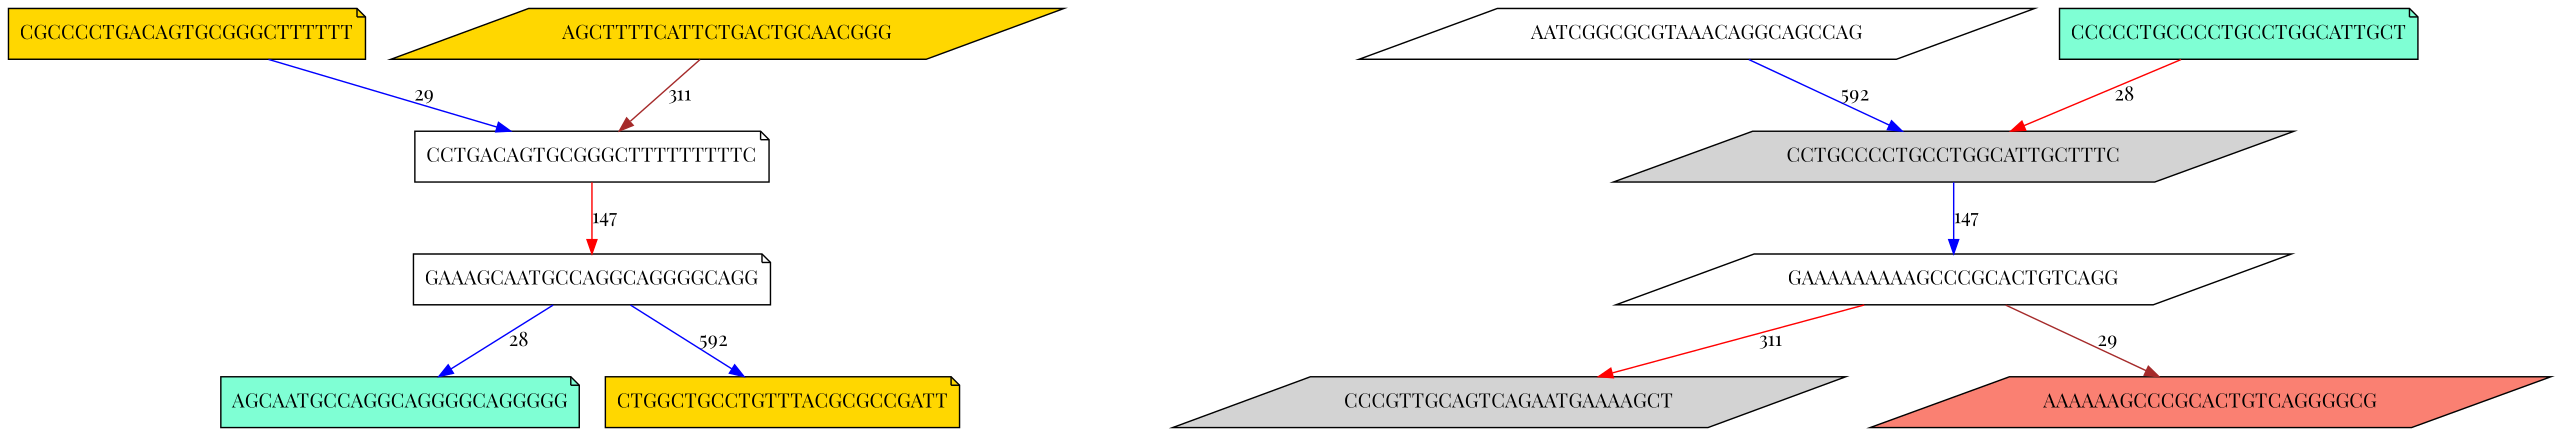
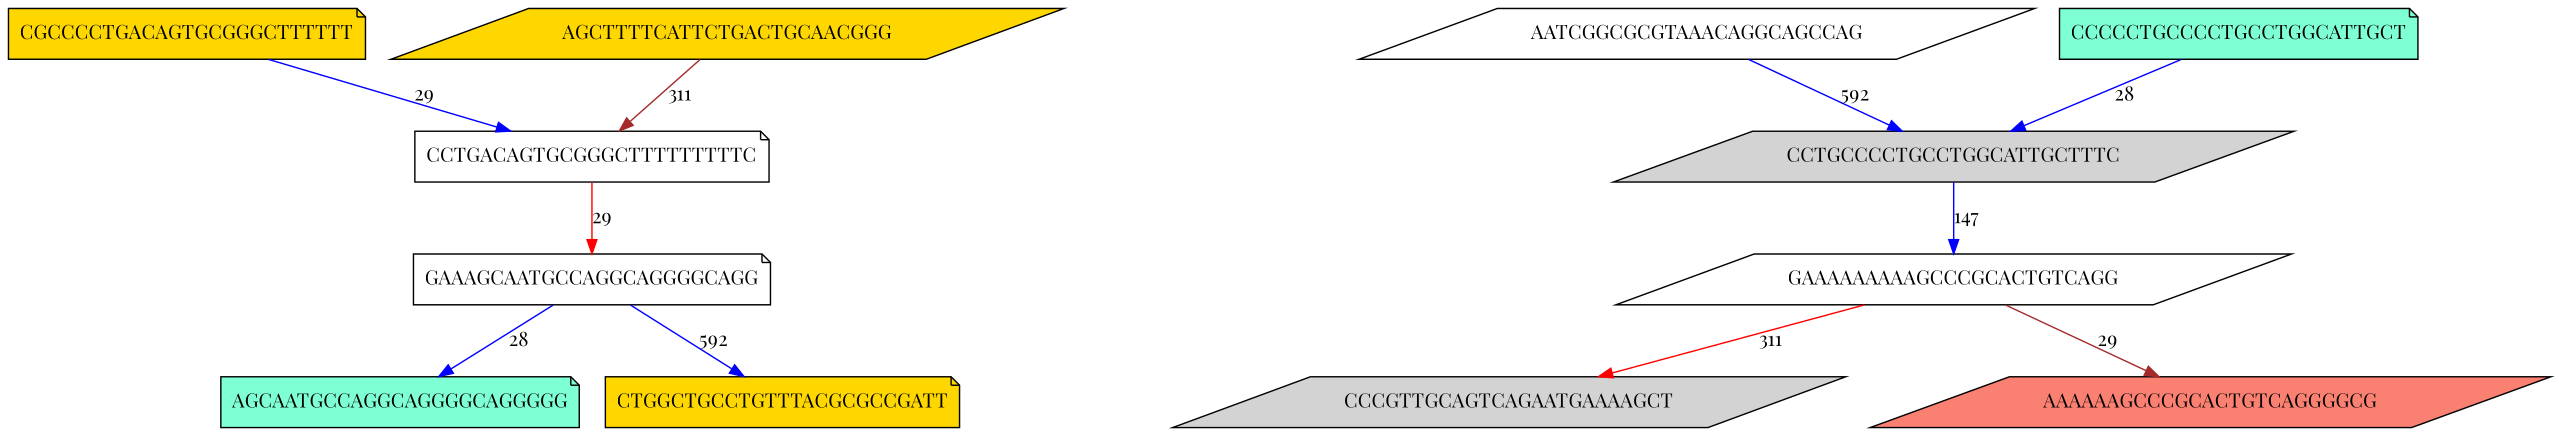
edge "CCCCCTGCCCCTGCCTGGCATTGCT" -> "CCTGCCCCTGCCTGGCATTGCTTTC": color red -> blue
edge "CCTGACAGTGCGGGCTTTTTTTTTC" -> "GAAAGCAATGCCAGGCAGGGGCAGG": label "147" -> "29"
